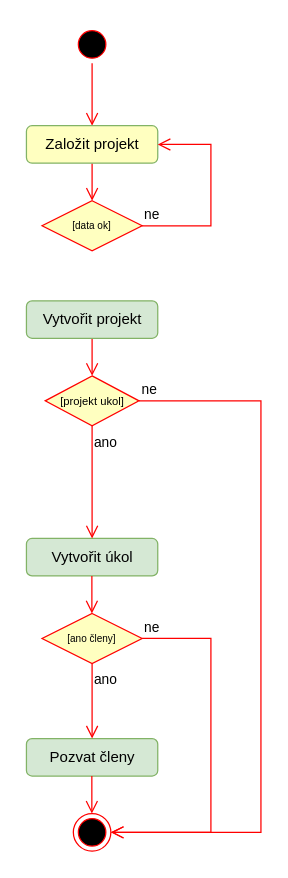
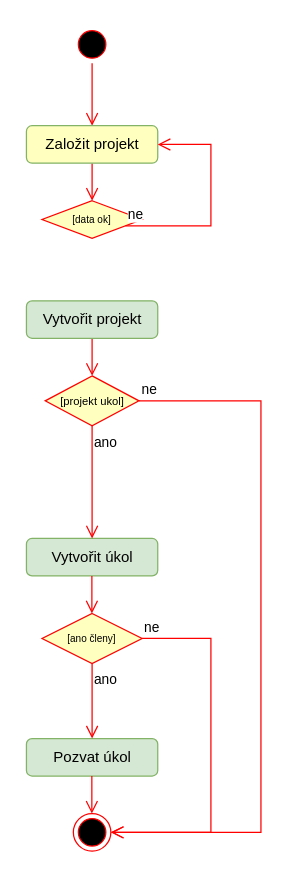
node "[data ok]": size 100x50 -> 100x38
node "Pozvat členy": label "Pozvat členy" -> "Pozvat úkol"
